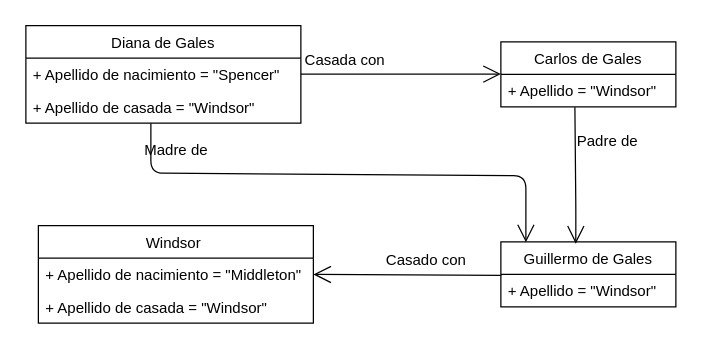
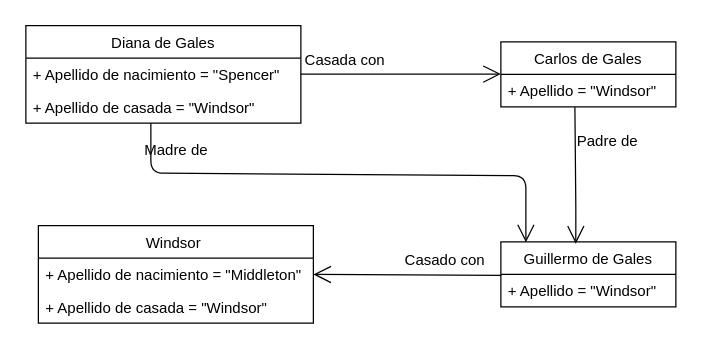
node "Casado con": moved (426, 261) -> (444, 261)
